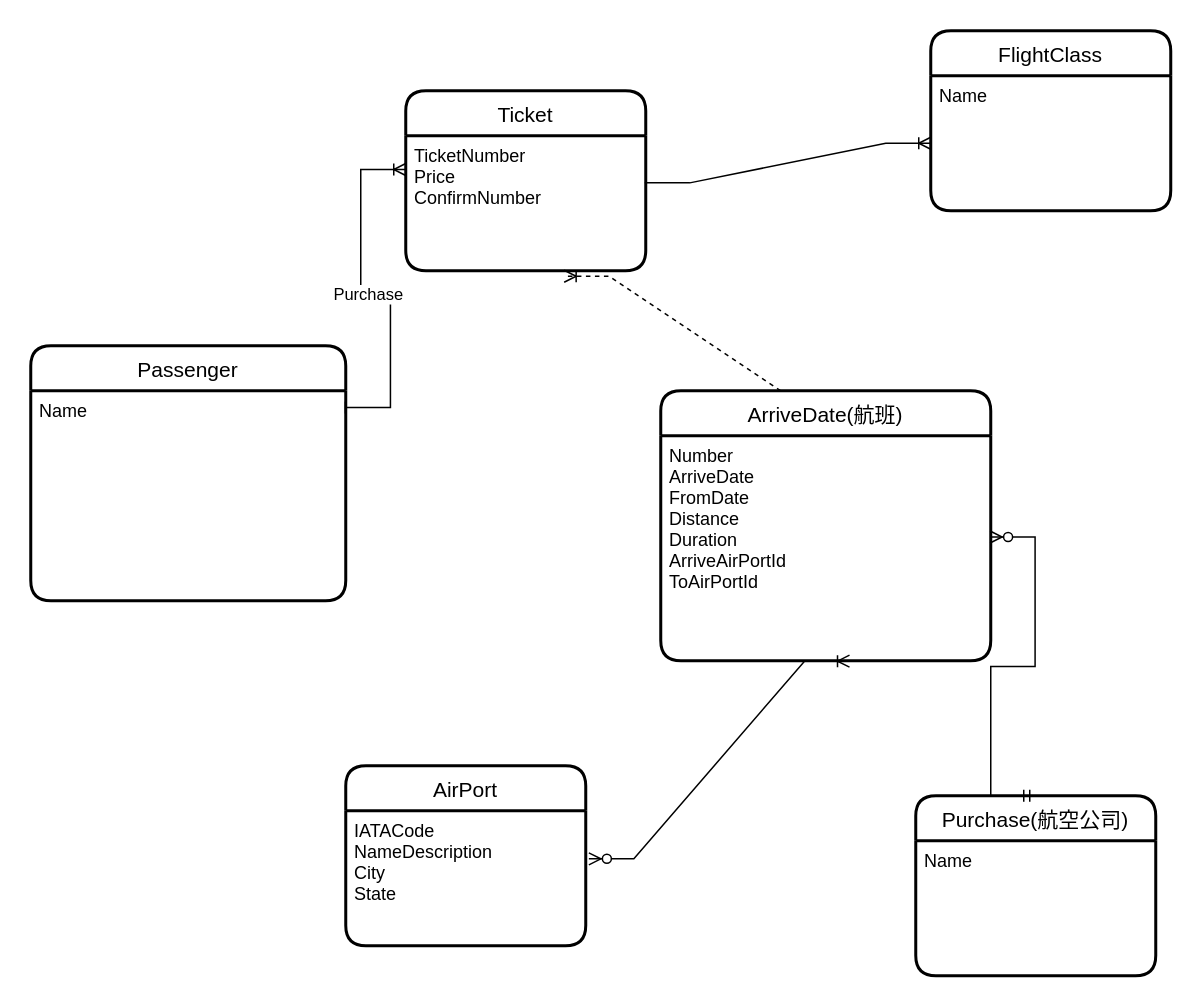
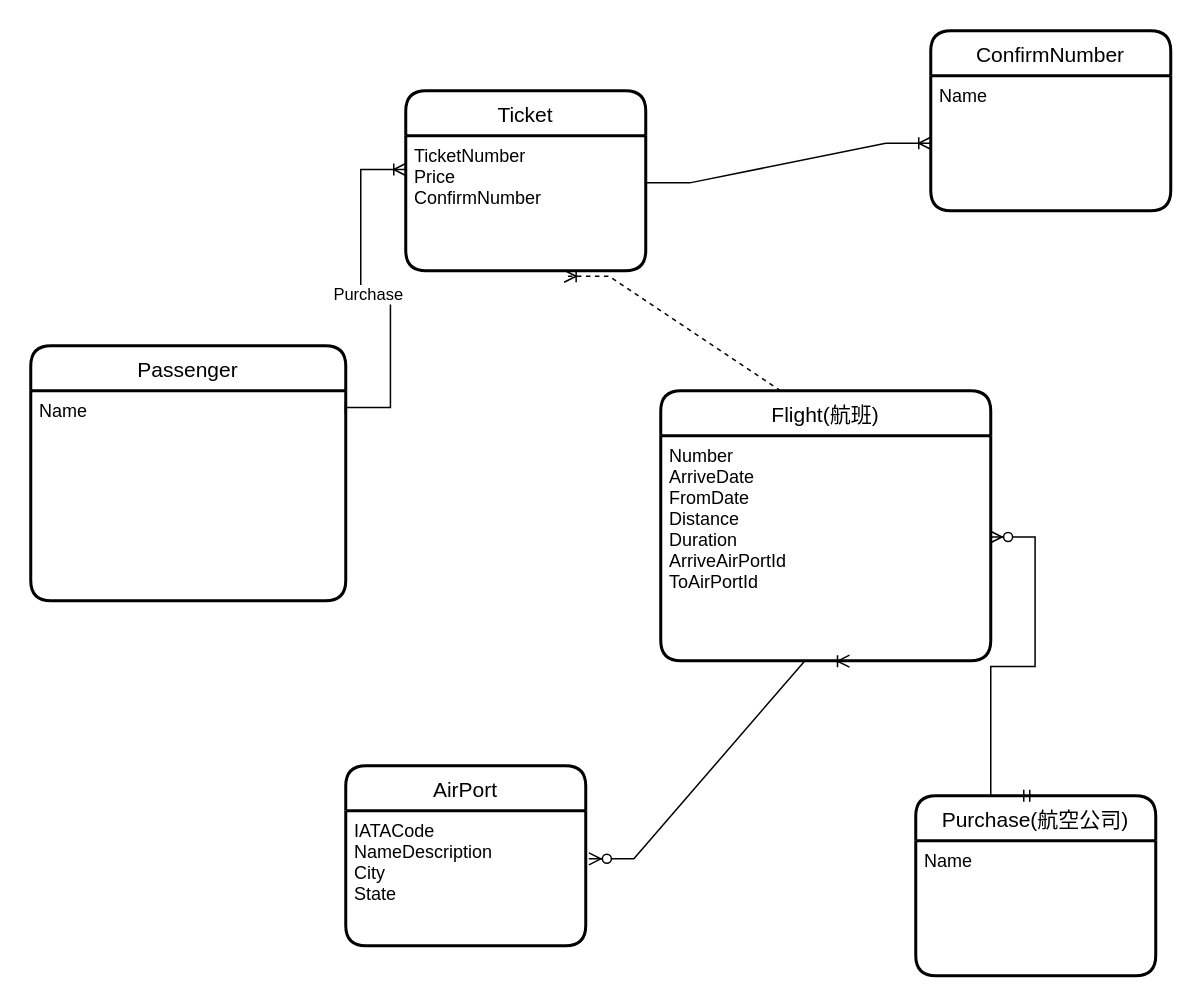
node "FlightClass": label "FlightClass" -> "ConfirmNumber"
node "ArriveDate(航班)": label "ArriveDate(航班)" -> "Flight(航班)"
